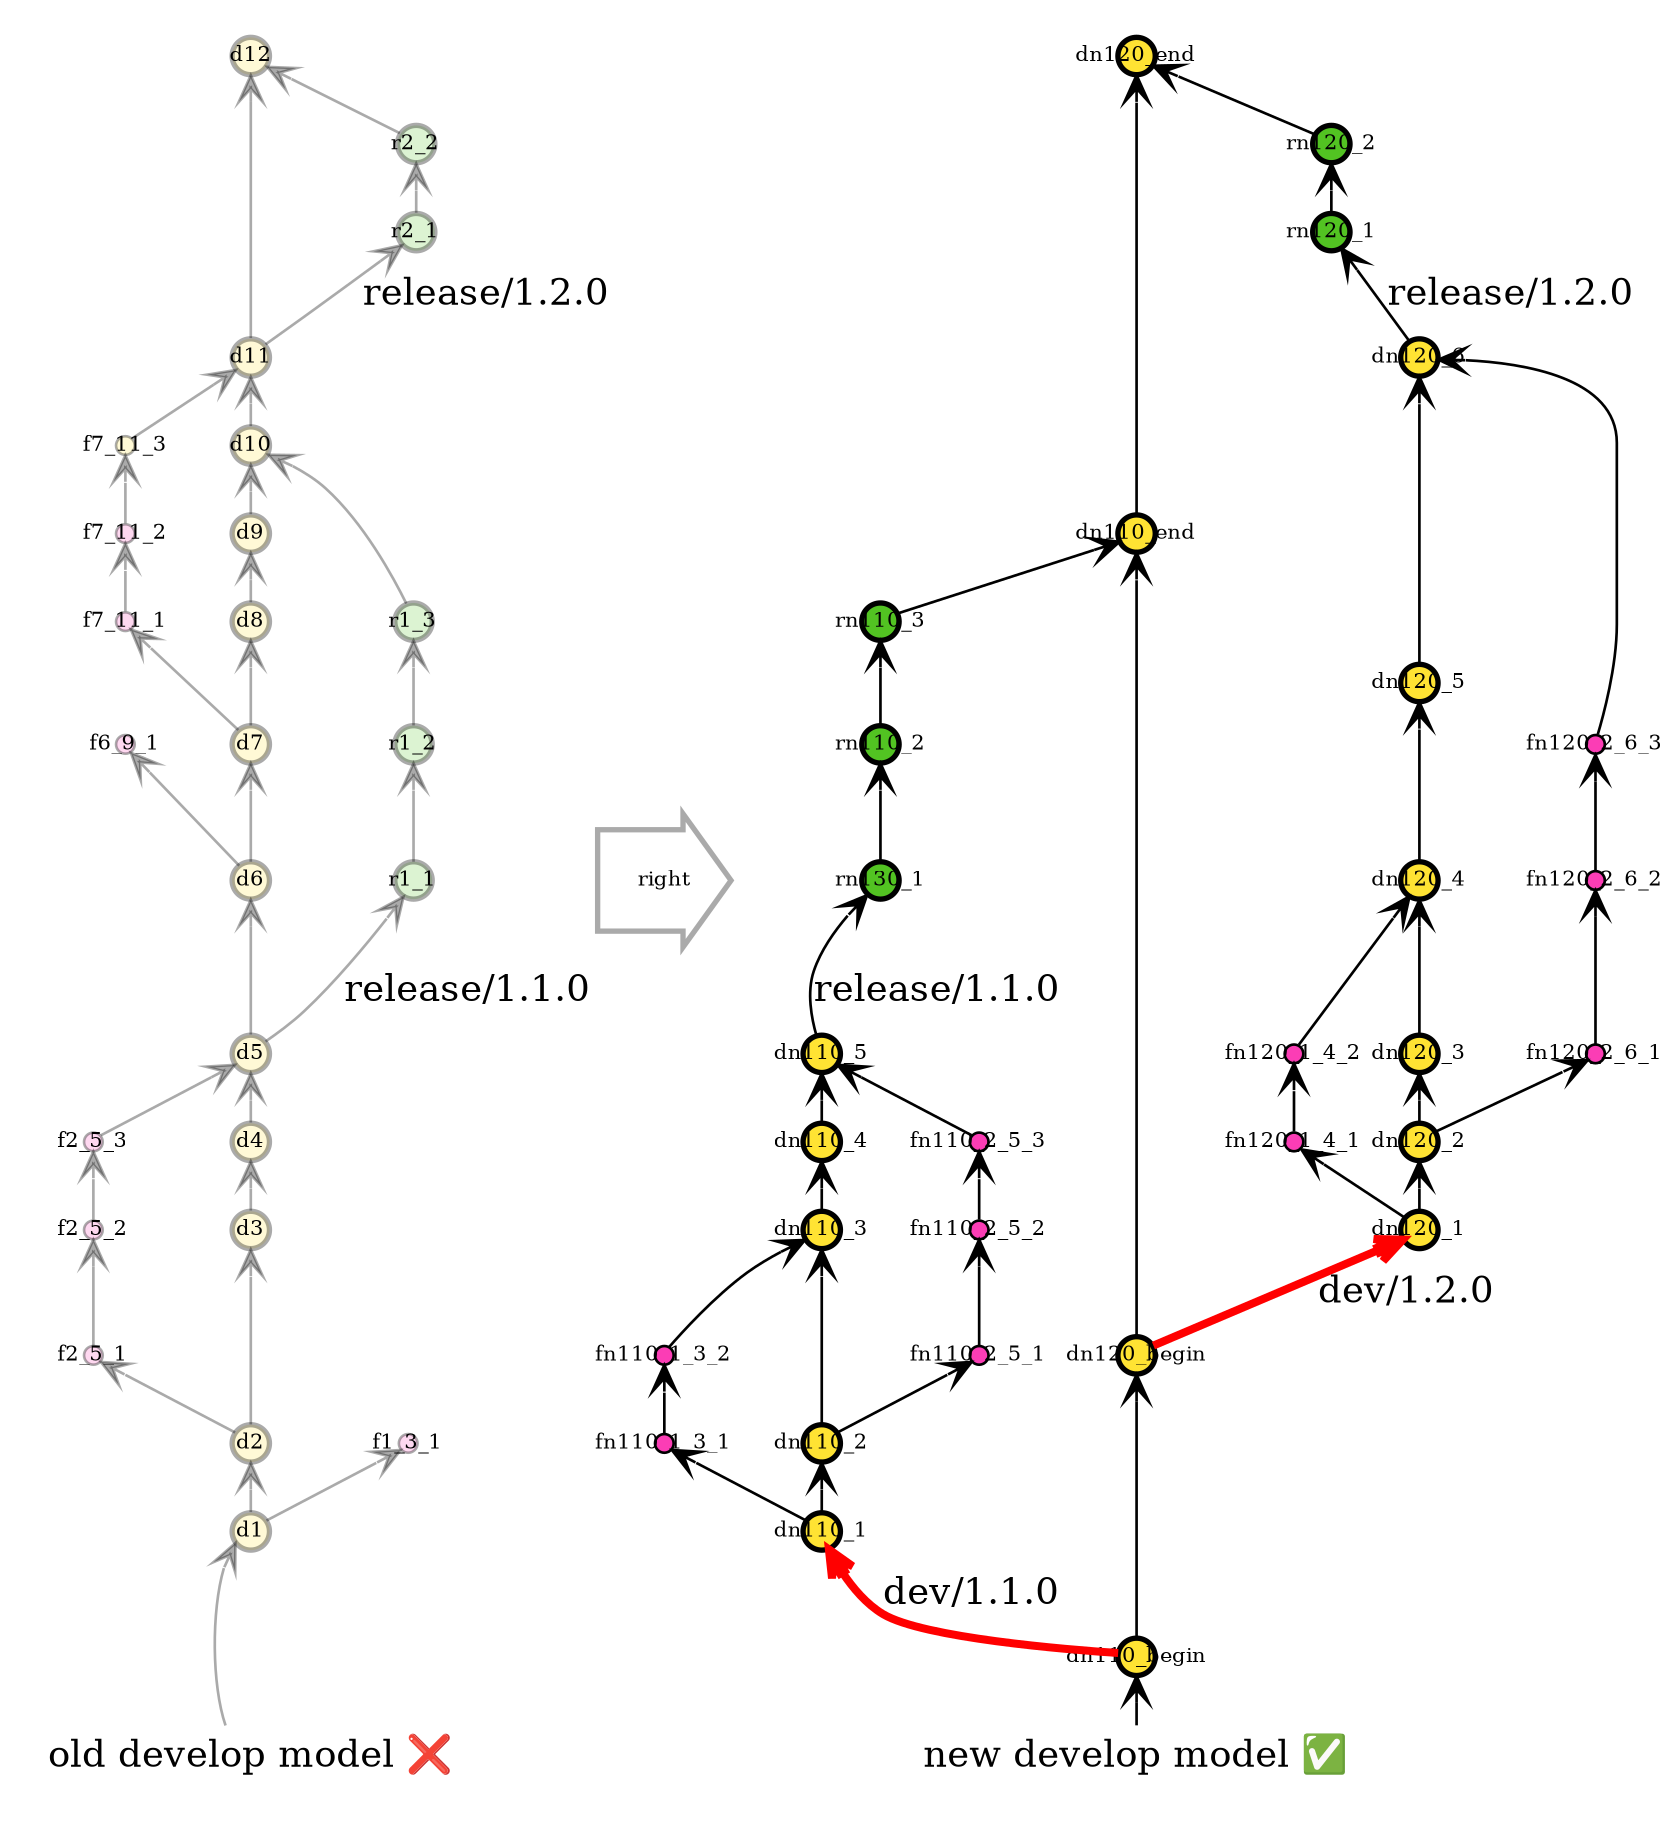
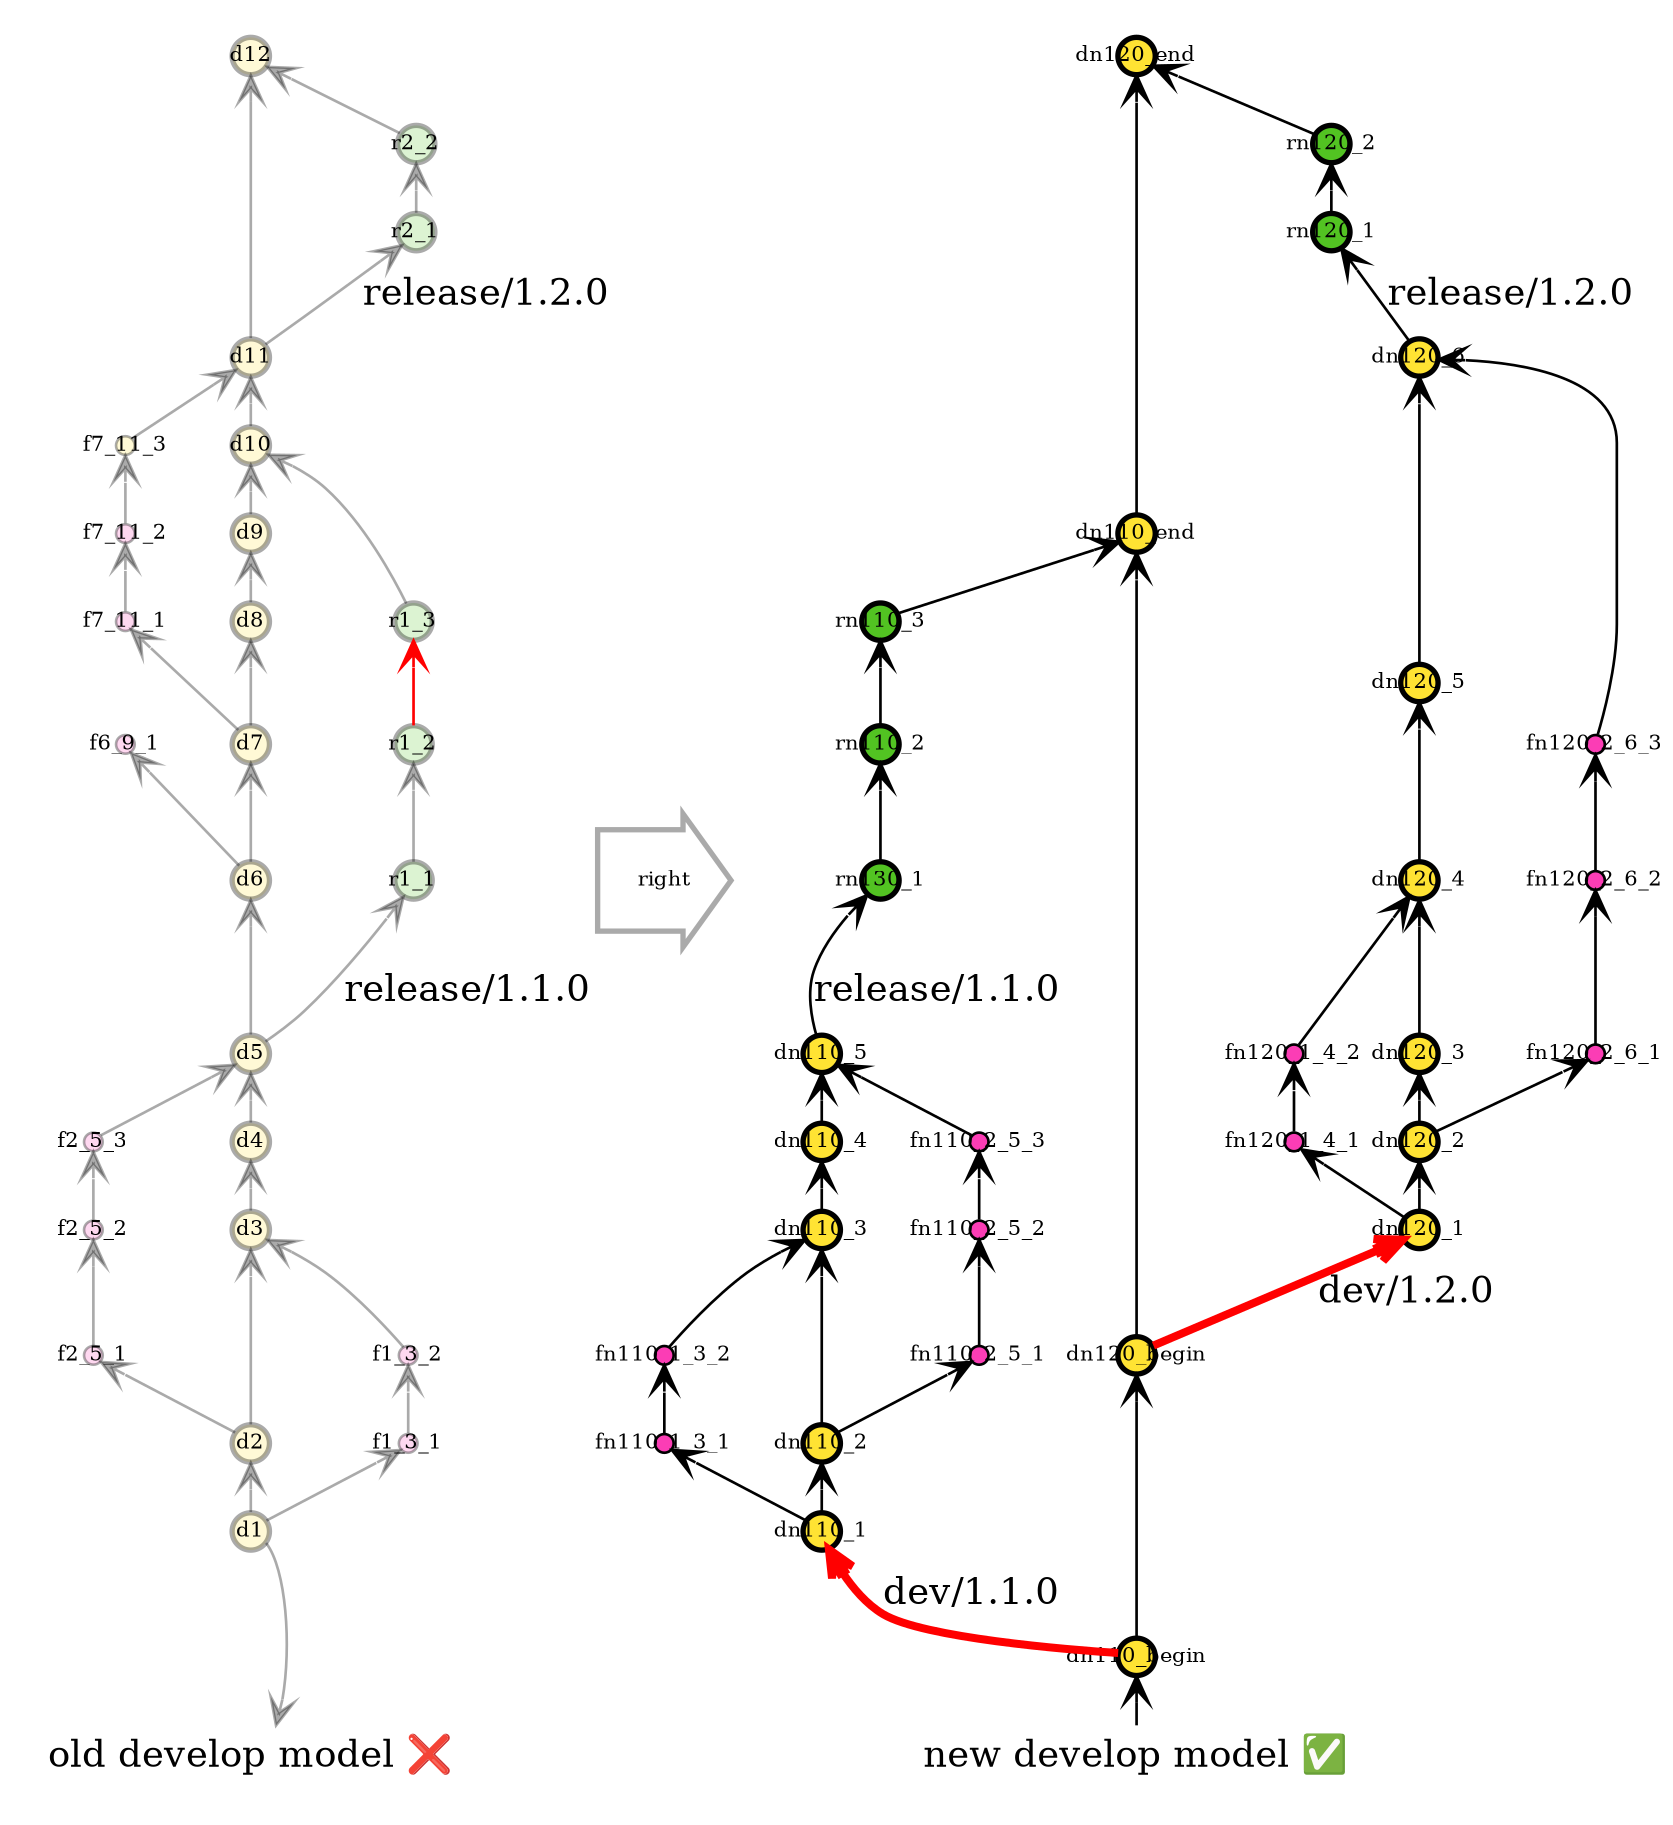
edge "r1_2" -> "r1_3": color #00000055 -> red
node "f1_3_2": added
edge "old develop model ❌" -> "d1": reversed
